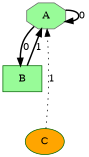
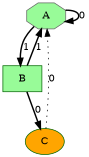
edge "A" -> "B": label "0" -> "1"
edge "C" -> "A": label "1" -> "0"
edge "B" -> "C": added, label "0"
